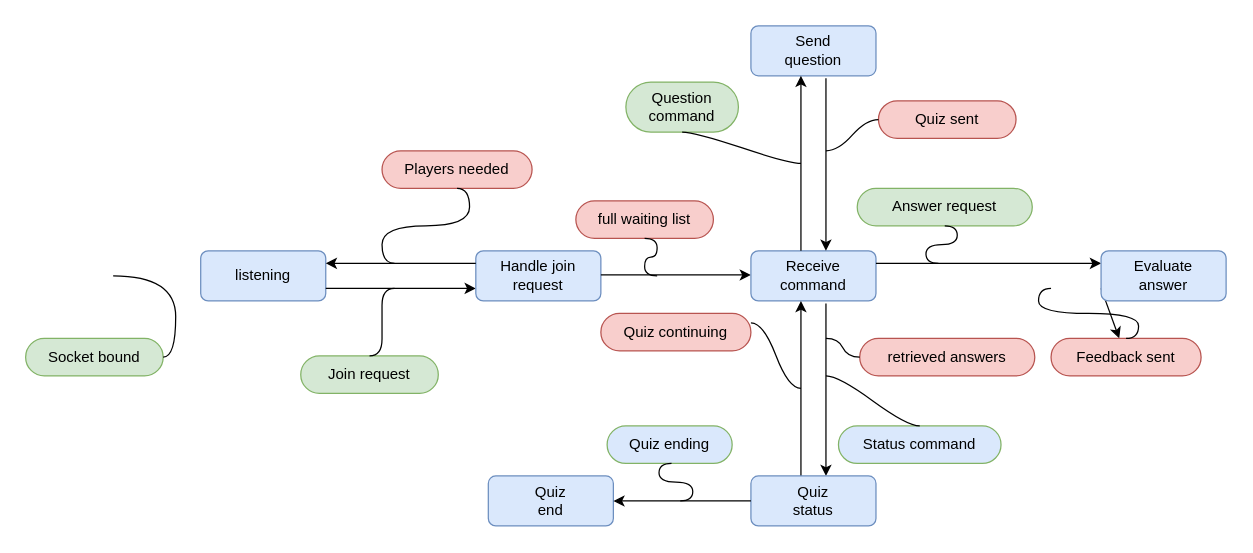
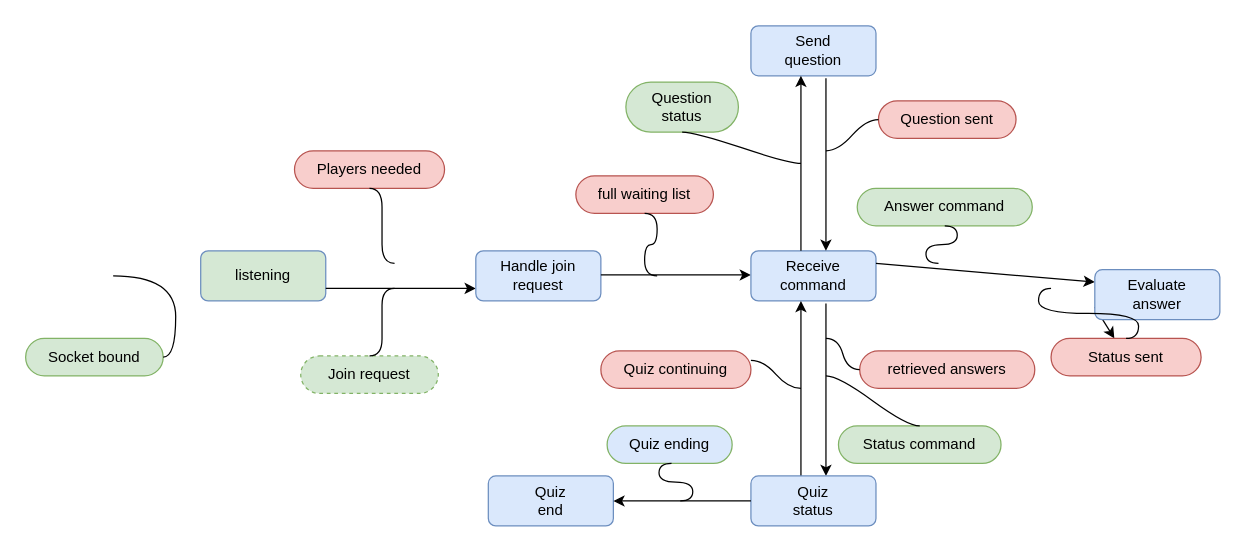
node "Question command": label "Question command" -> "Question status"
node "Quiz sent": label "Quiz sent" -> "Question sent"
node "Players needed": moved (457, 169) -> (369, 169)
node "Answer request": label "Answer request" -> "Answer command"
node "full waiting list": moved (644, 219) -> (644, 194)
edge "Handle join request" -> "listening": removed
node "listening": fillcolor #dae8fc -> #d5e8d4
node "Evaluate answer": moved (1163, 276) -> (1157, 294)
node "Quiz continuing": moved (676, 332) -> (676, 369)
node "retrieved answers": moved (947, 357) -> (947, 369)
node "Feedback sent": label "Feedback sent" -> "Status sent"
node "Join request": style solid -> dashed
node "Status command": fillcolor #dae8fc -> #d5e8d4
